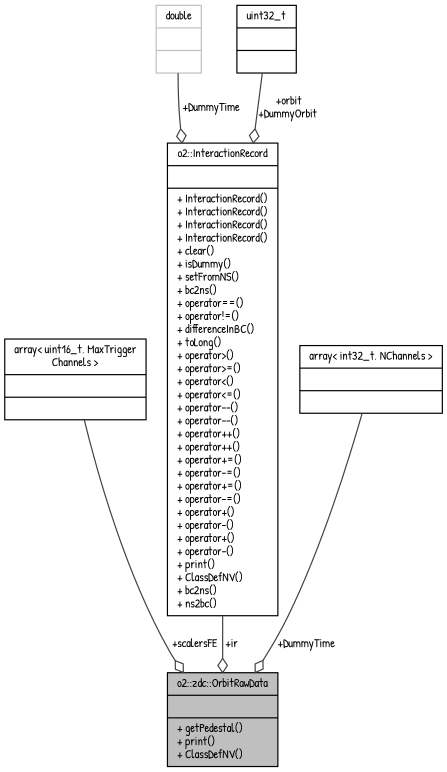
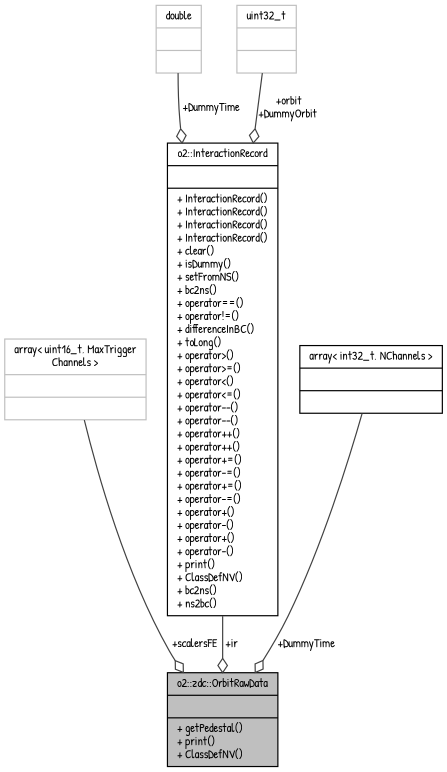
node "uint32_t": color black -> grey75
node "array< uint16_t, MaxTrigger": color black -> grey75
